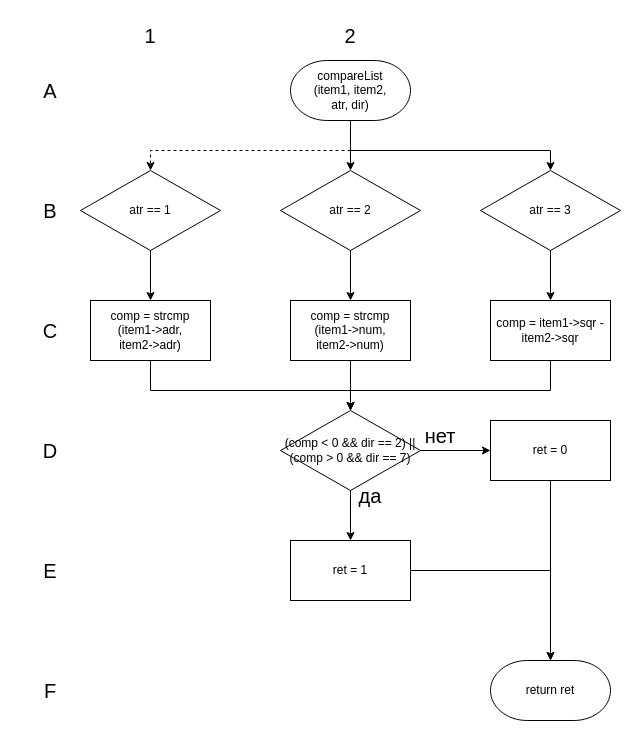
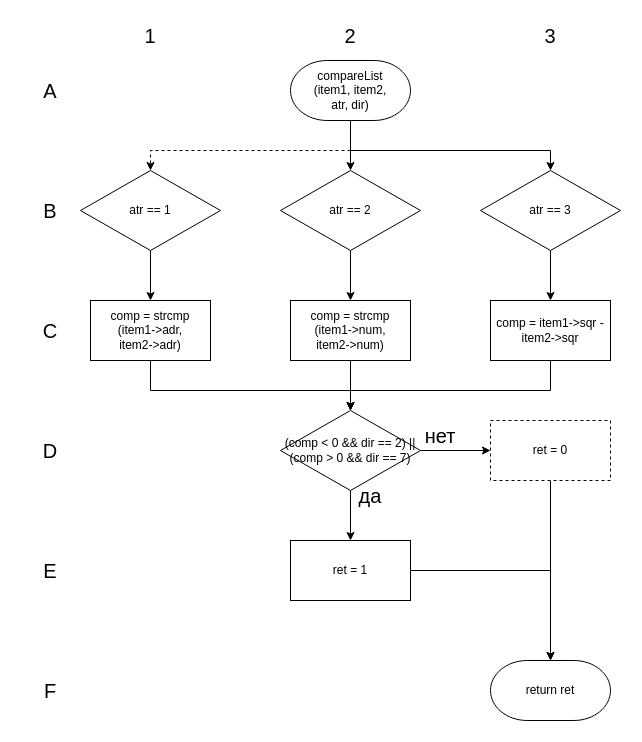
node "3": added
node "ret = 0": style solid -> dashed
